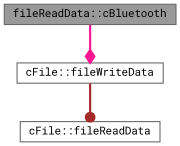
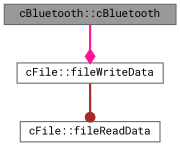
node "fileReadData::cBluetooth": label "fileReadData::cBluetooth" -> "cBluetooth::cBluetooth"
